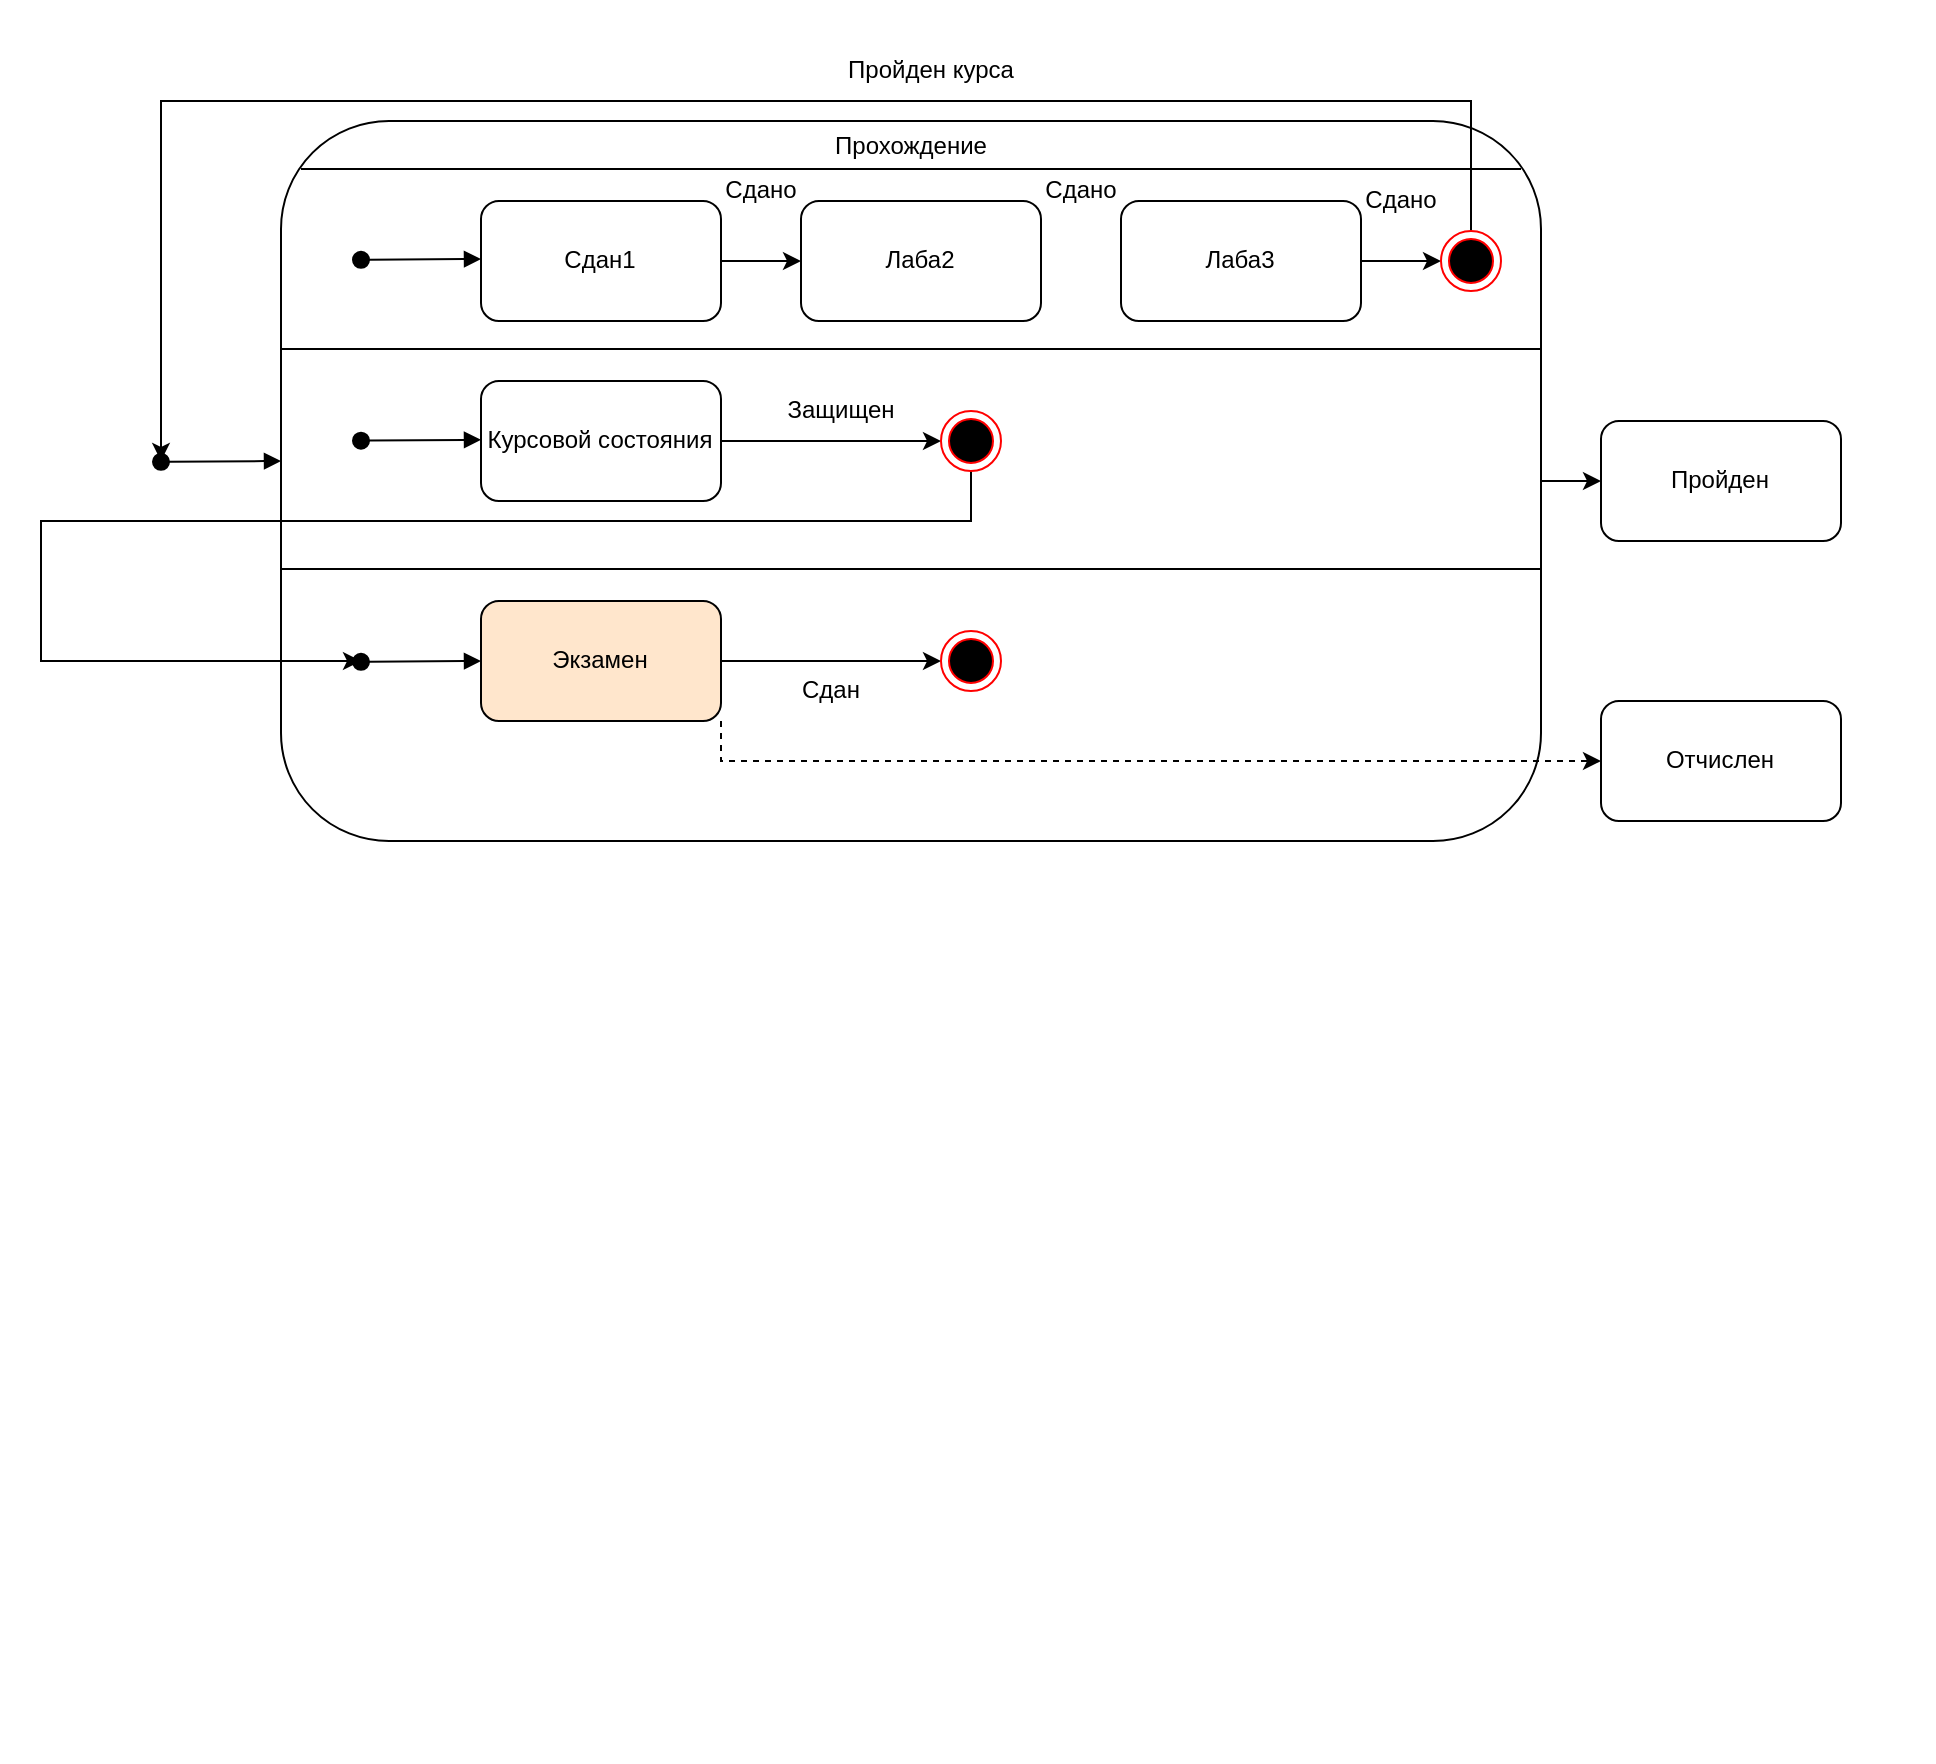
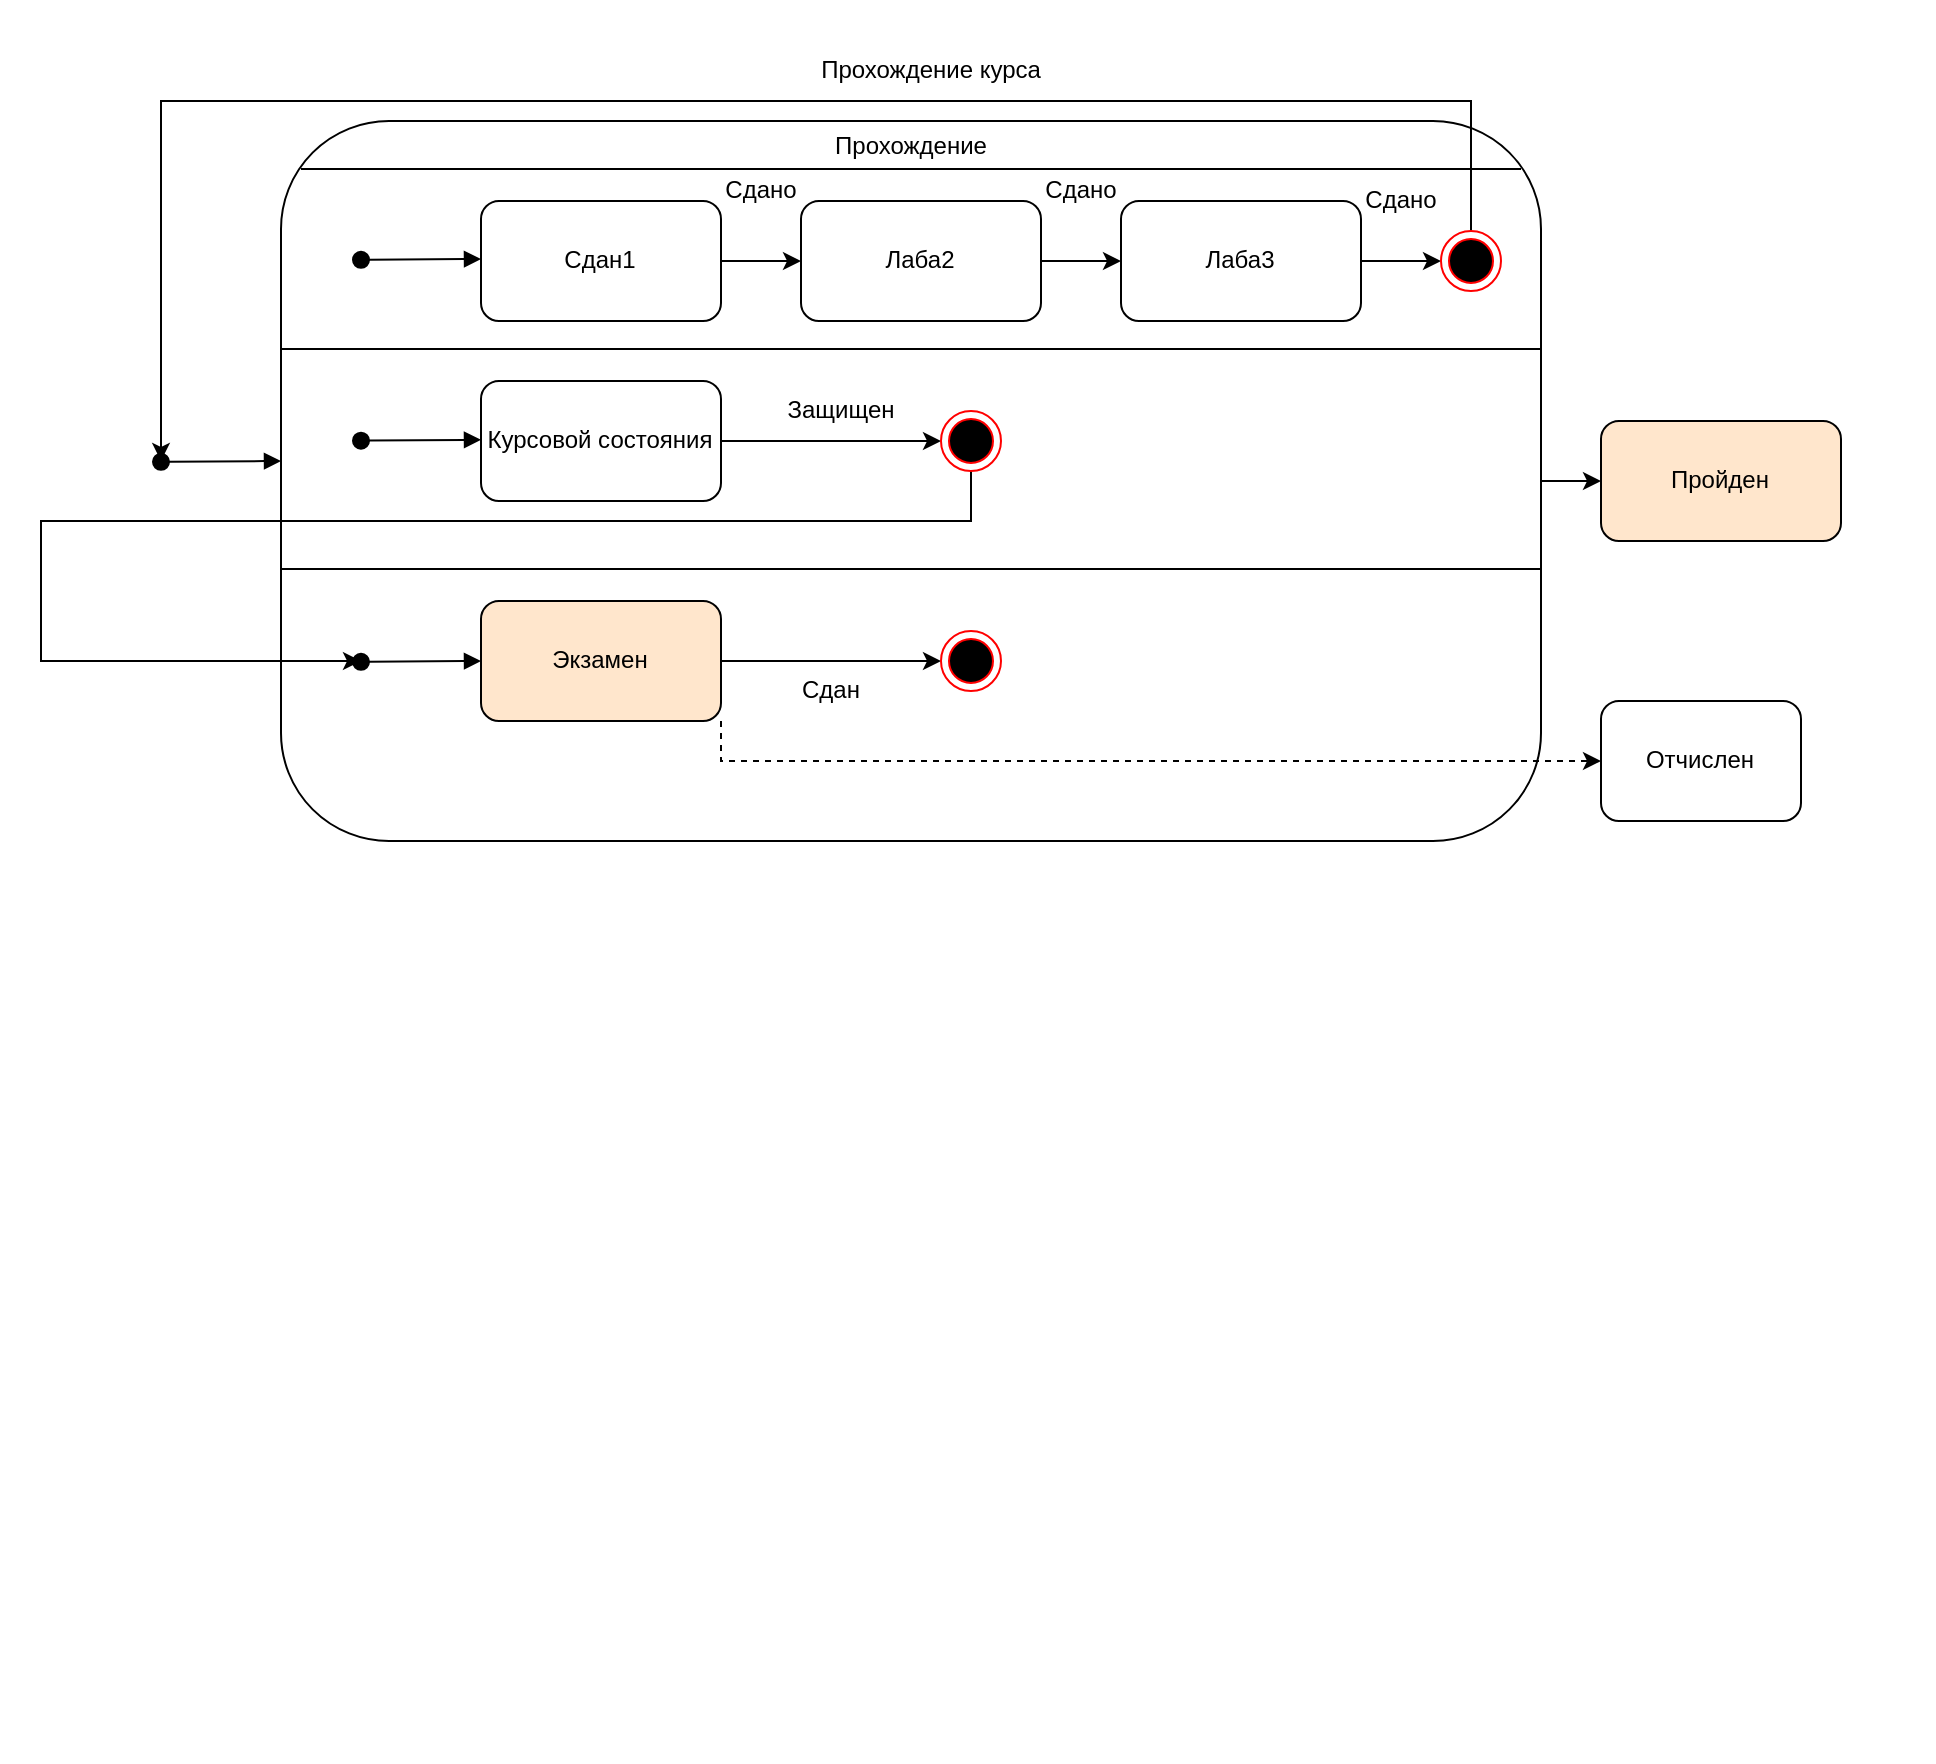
node "Пройден курса": label "Пройден курса" -> "Прохождение курса"
edge "Лаба2" -> "Лаба3": added
node "Пройден": fillcolor #ffffff -> #ffe6cc
node "Отчислен": size 240x120 -> 200x120
